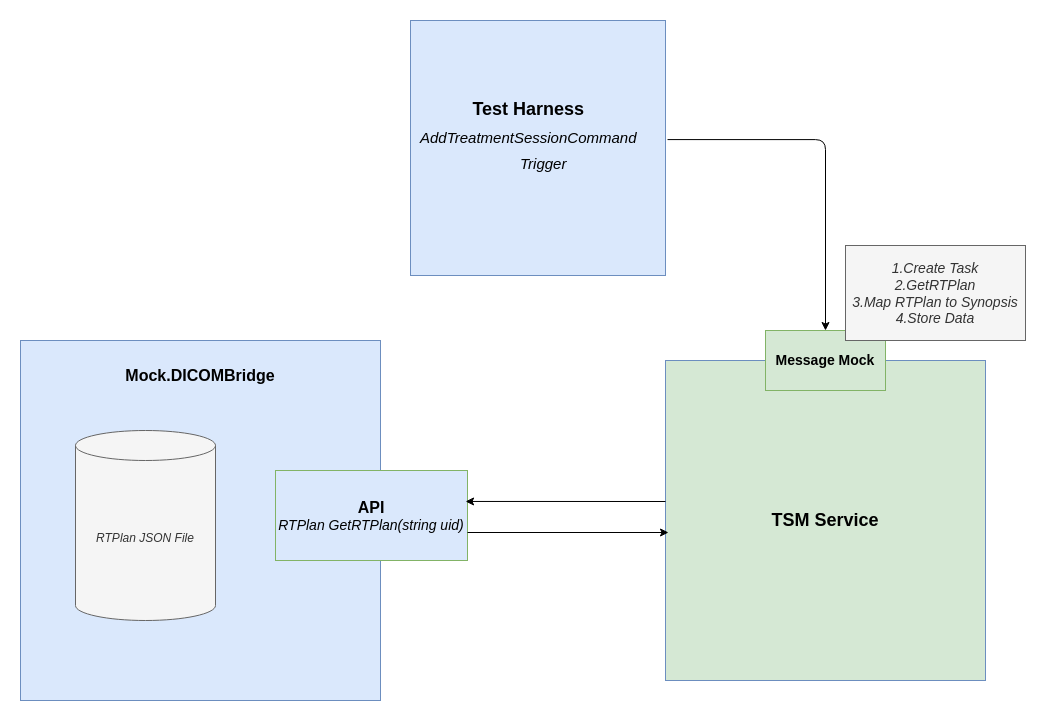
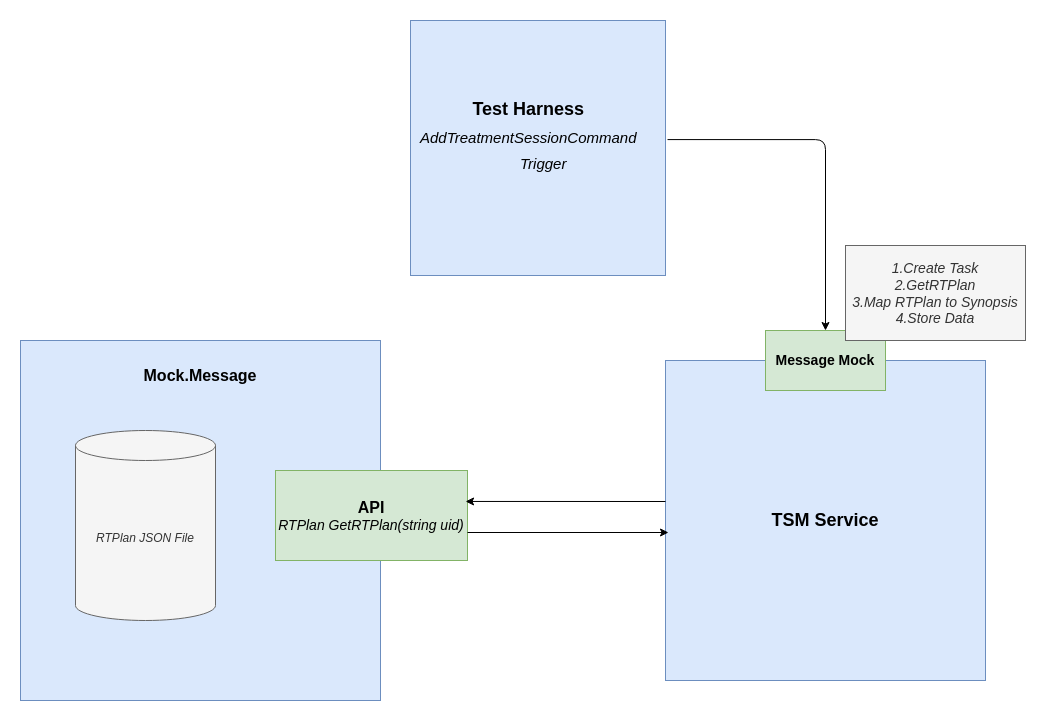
node "Mock.DICOMBridge": label "Mock.DICOMBridge" -> "Mock.Message"
node "API RTPlan GetRTPlan(string uid)": fillcolor #dae8fc -> #d5e8d4
node "TSM Service": fillcolor #d5e8d4 -> #dae8fc
